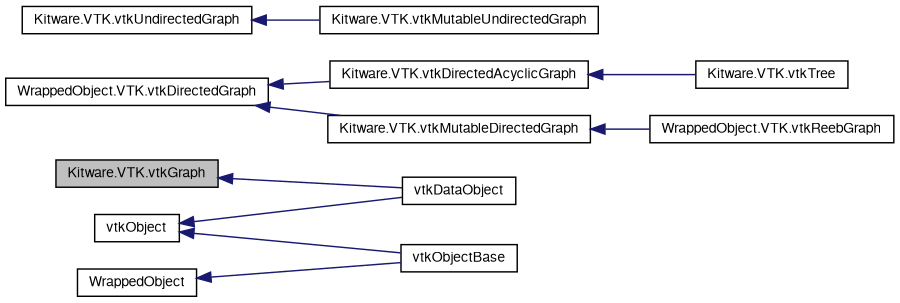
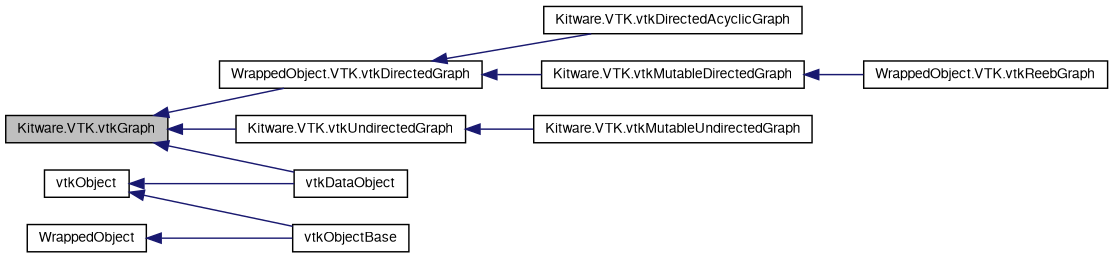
node "Kitware.VTK.vtkTree": removed
edge "WrappedObject.VTK.vtkDirectedGraph" -> "Kitware.VTK.vtkGraph": added
edge "Kitware.VTK.vtkUndirectedGraph" -> "Kitware.VTK.vtkGraph": added
